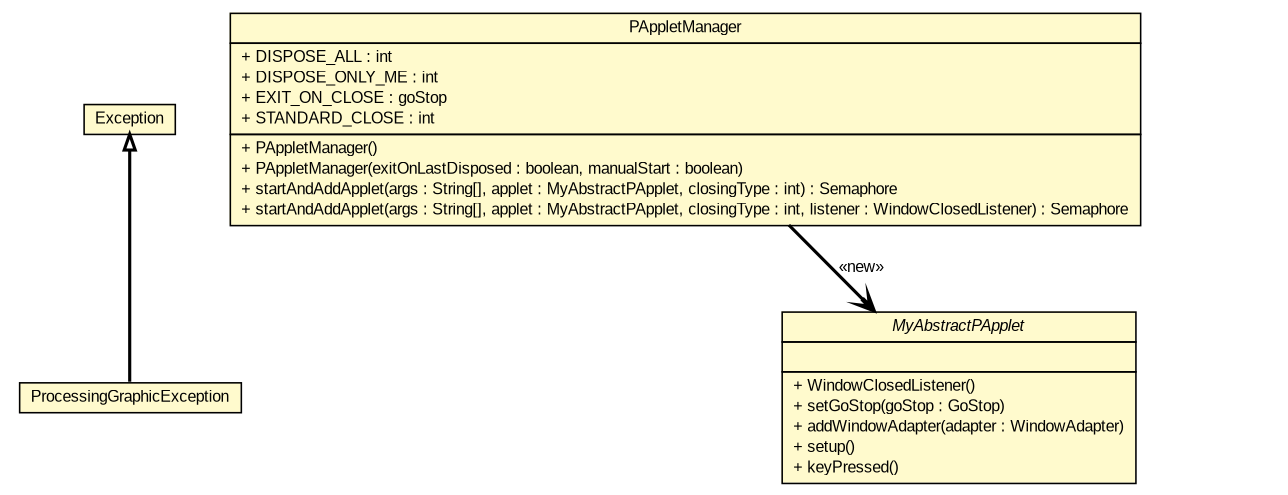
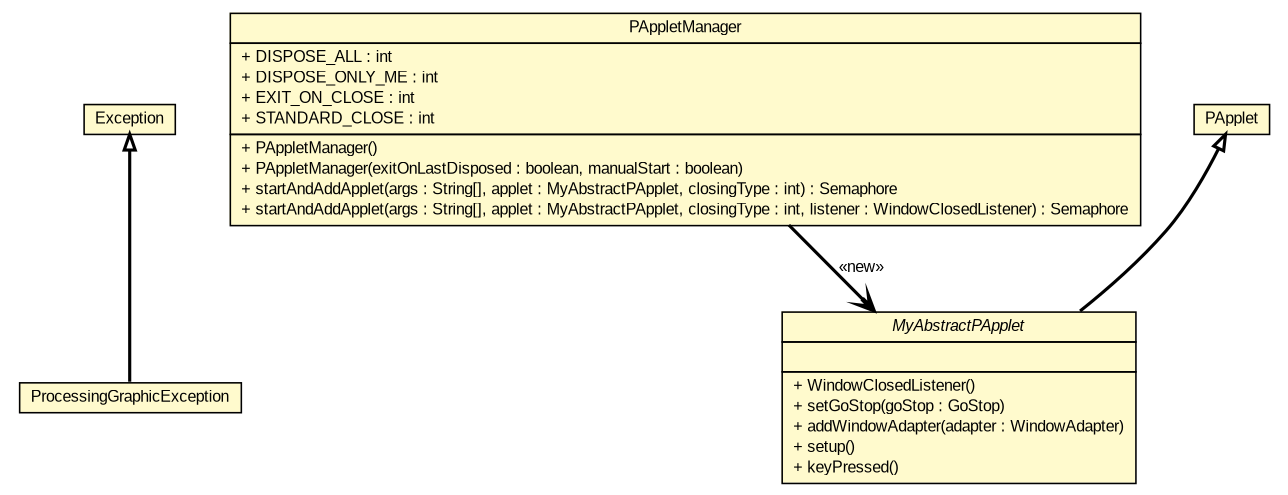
node "PAppletManager": text "+ EXIT_ON_CLOSE : goStop" -> "+ EXIT_ON_CLOSE : int"
node "PApplet": added
